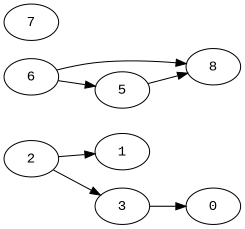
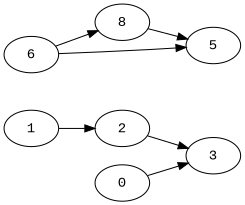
node "7": removed
edge "5" -> "8": reversed
edge "2" -> "1": reversed
edge "3" -> "0": reversed
